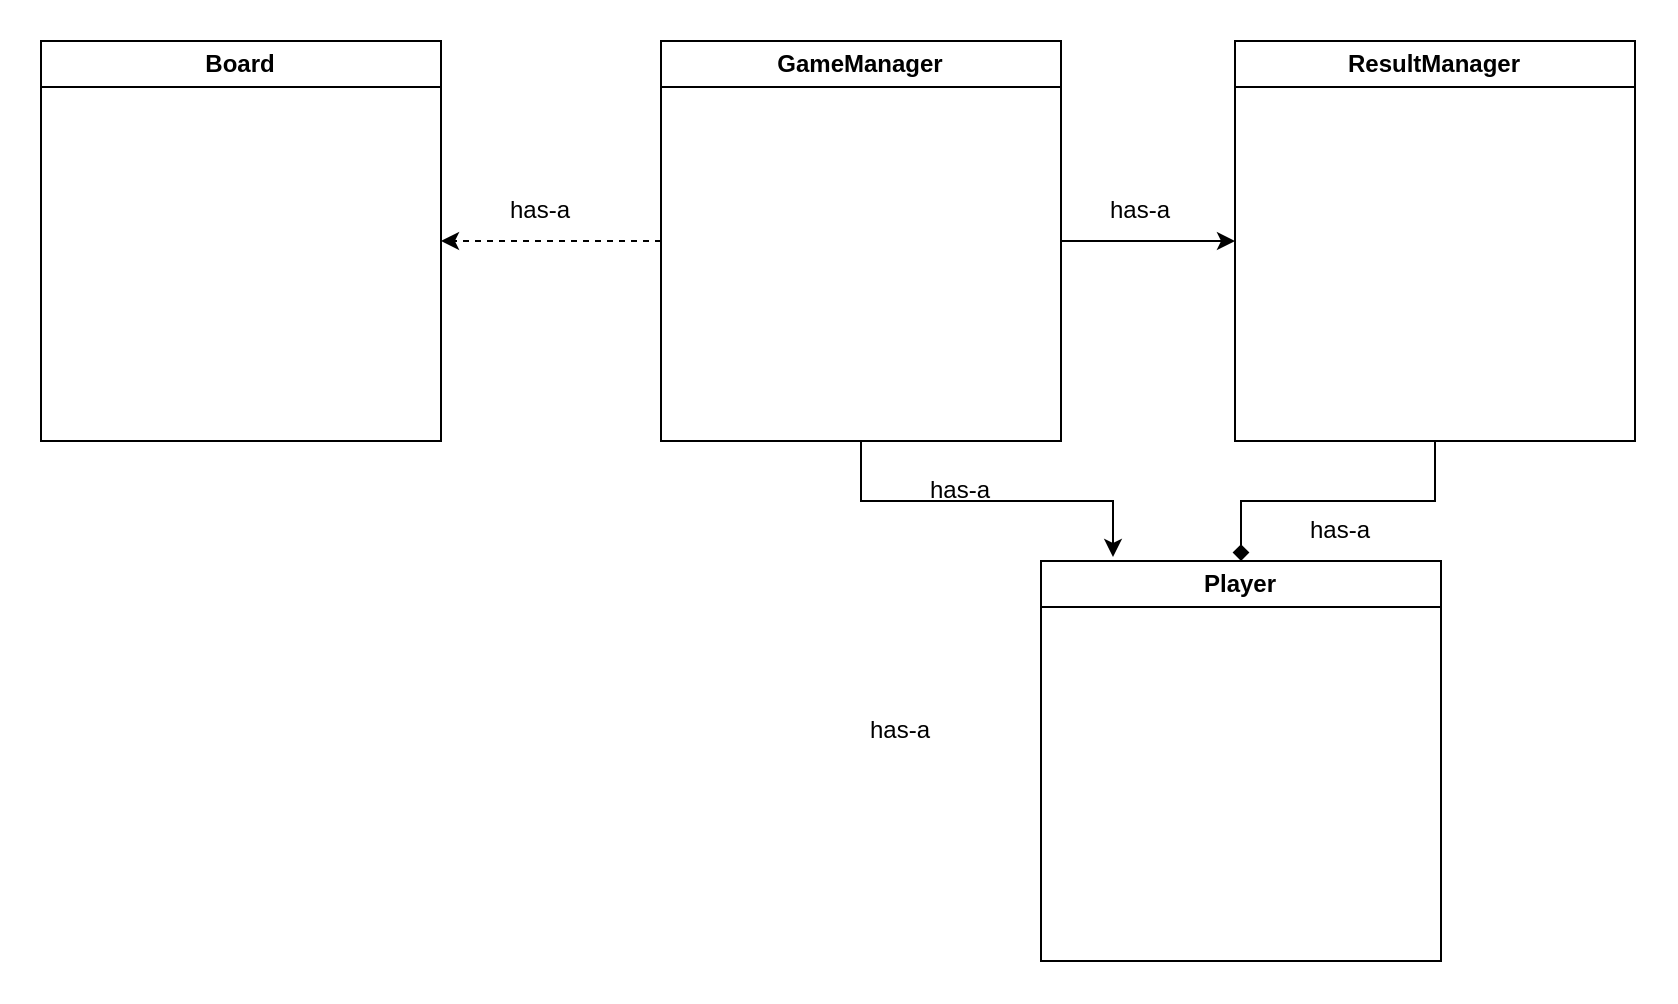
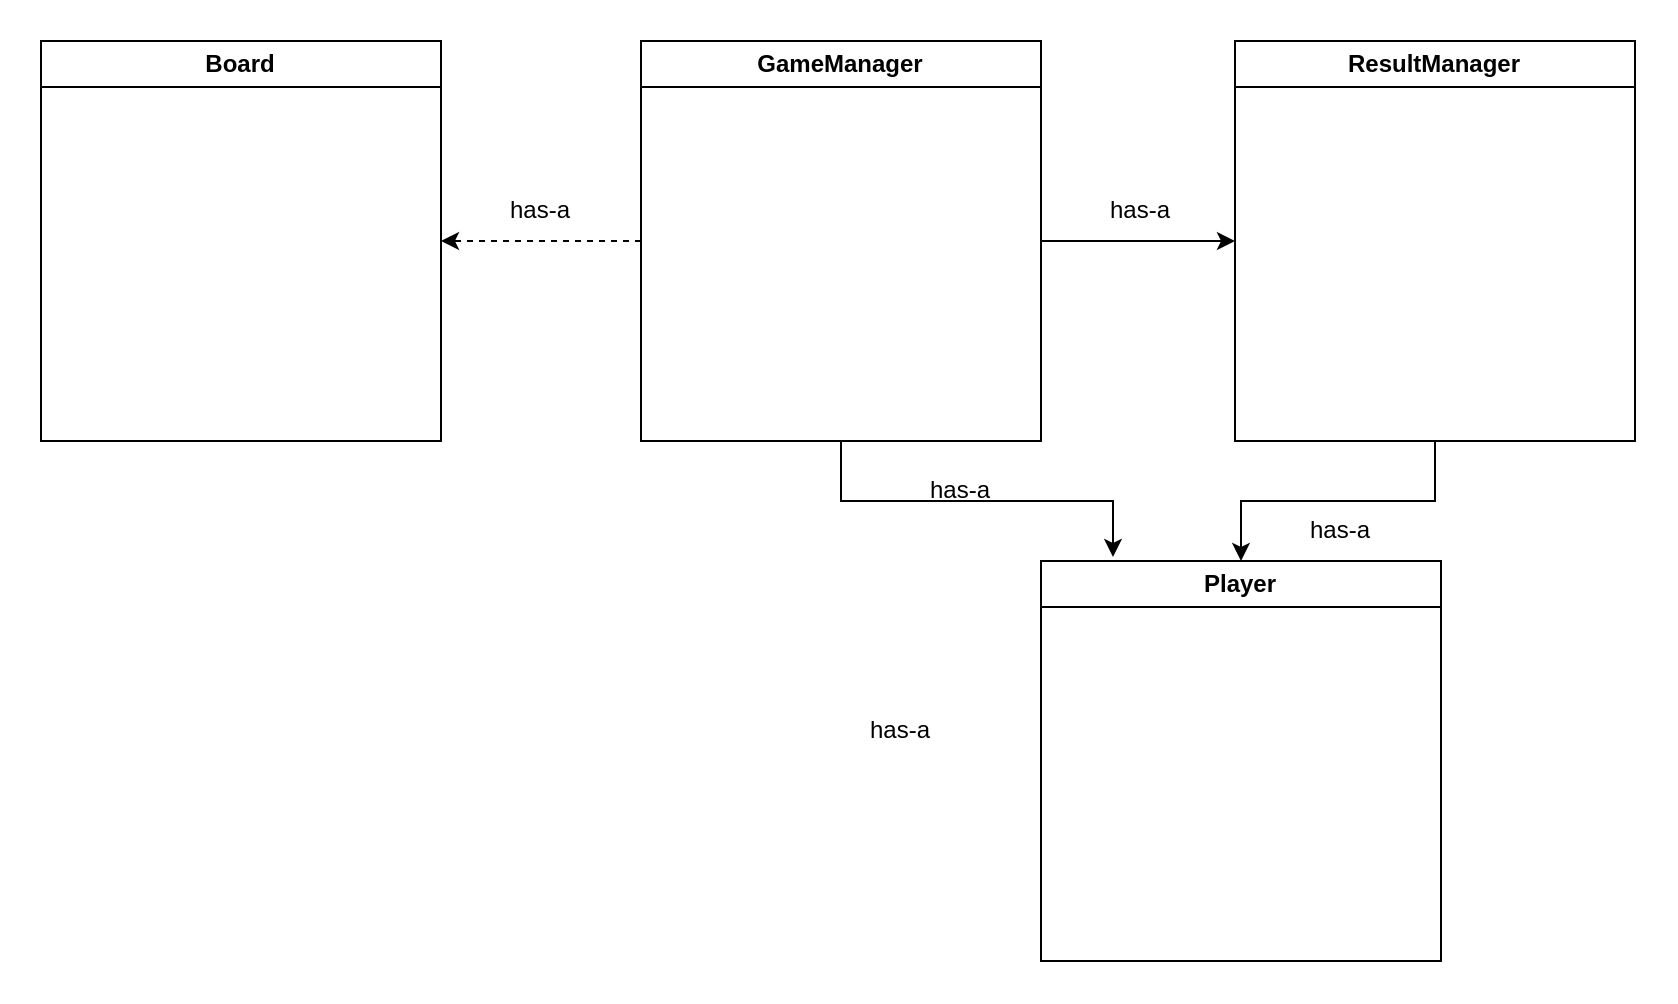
node "GameManager": moved (861, 241) -> (841, 241)
edge "ResultManager" -> "Player": arrowhead diamond -> classic
